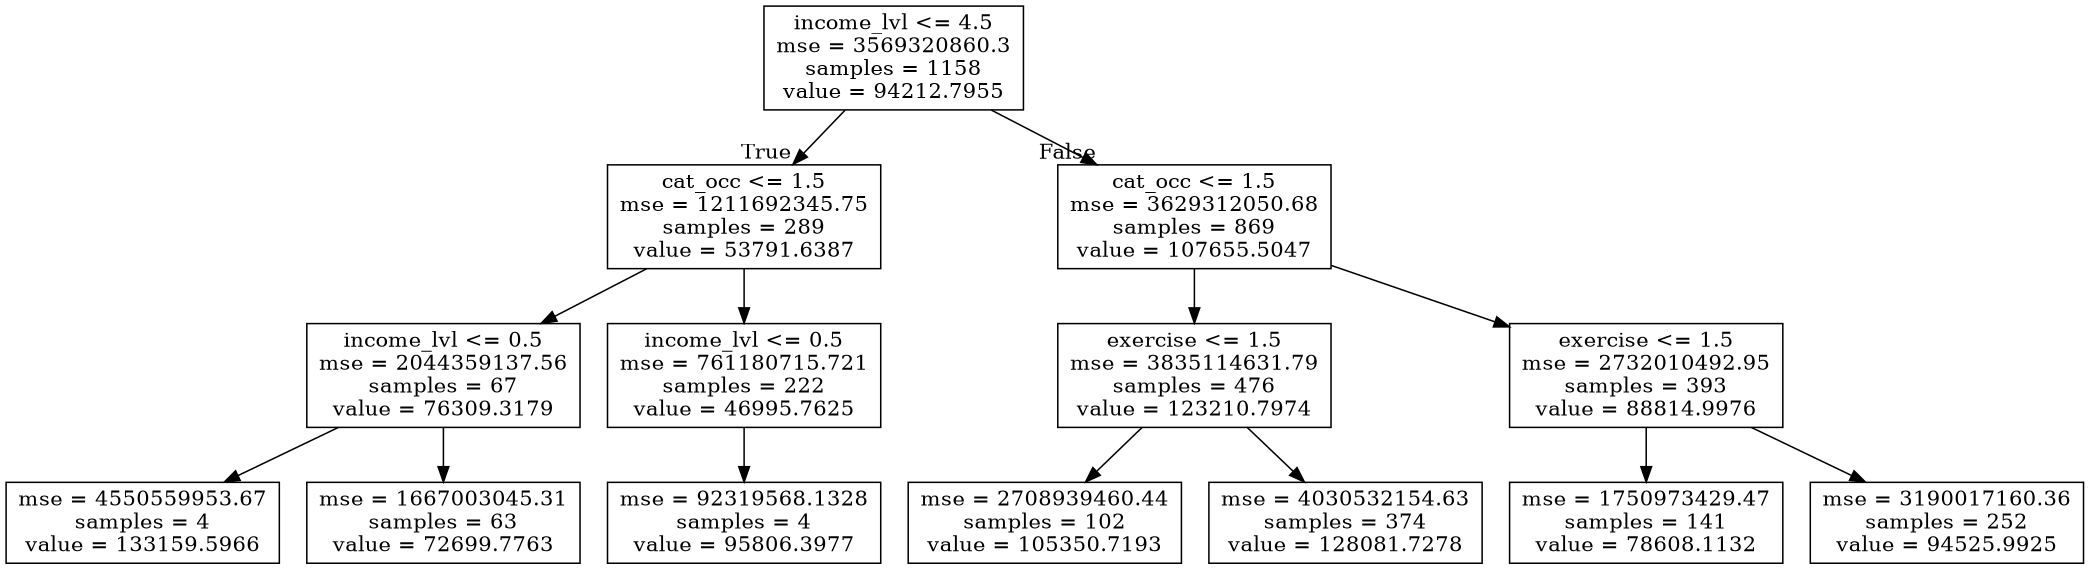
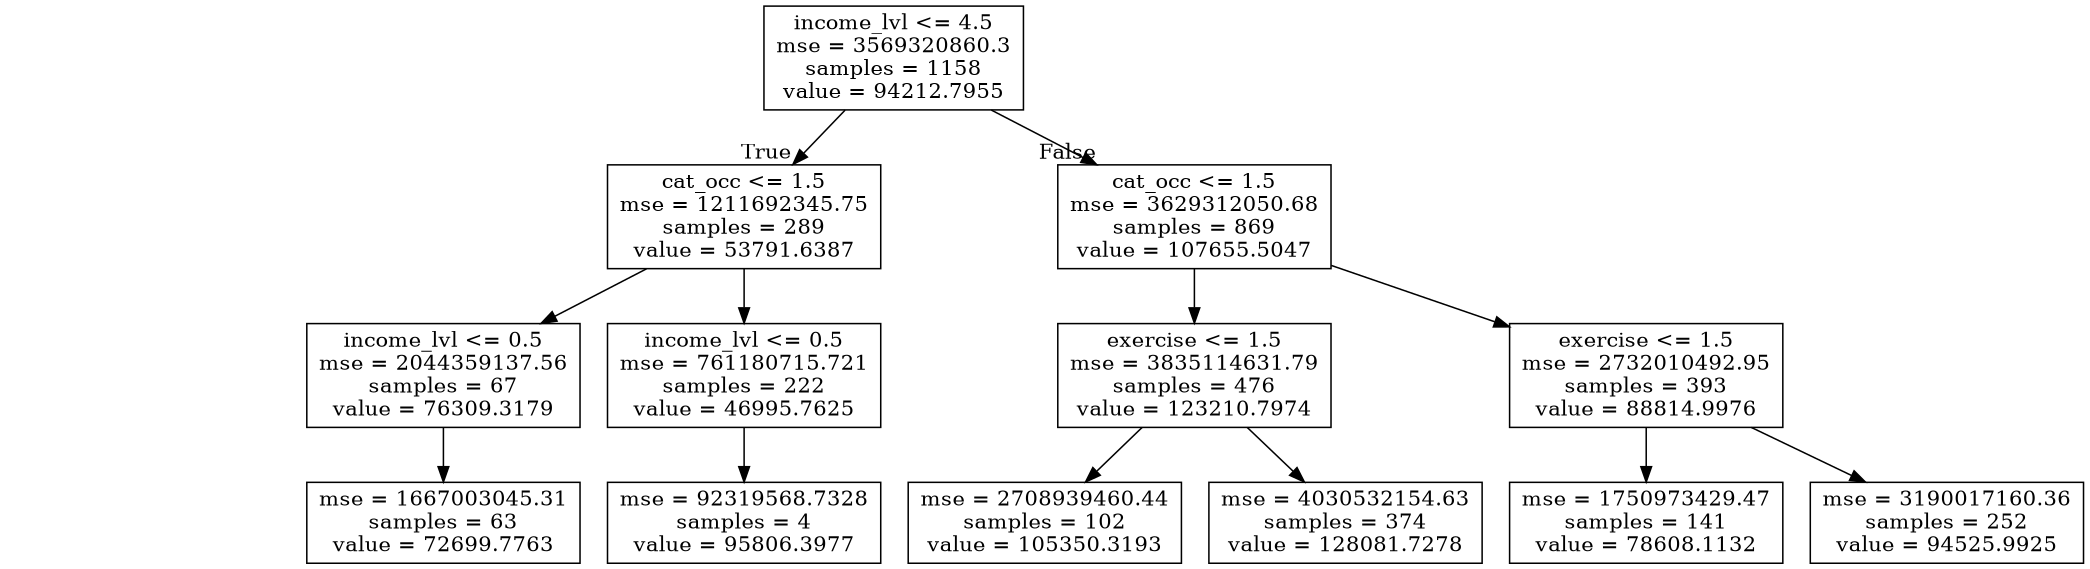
node "mse = 4550559953.67 samples = 4 value = 133159.5966": removed
node "mse = 92319568.1328 samples = 4 value = 95806.3977": label "mse = 92319568.1328 samples = 4 value = 95806.3977" -> "mse = 92319568.7328 samples = 4 value = 95806.3977"
node "mse = 2708939460.44 samples = 102 value = 105350.7193": label "mse = 2708939460.44 samples = 102 value = 105350.7193" -> "mse = 2708939460.44 samples = 102 value = 105350.3193"
